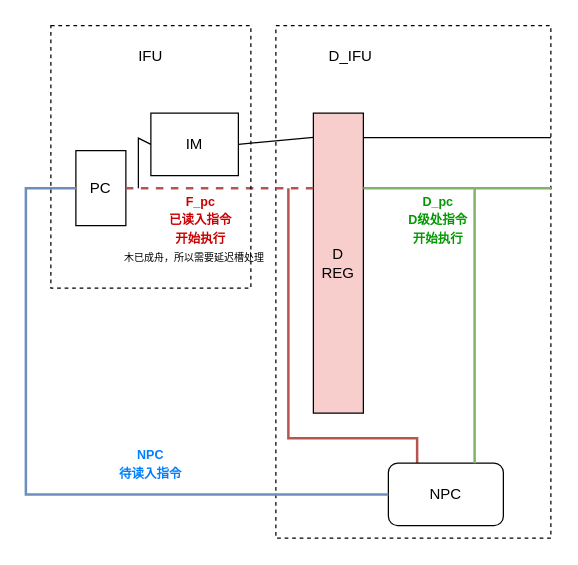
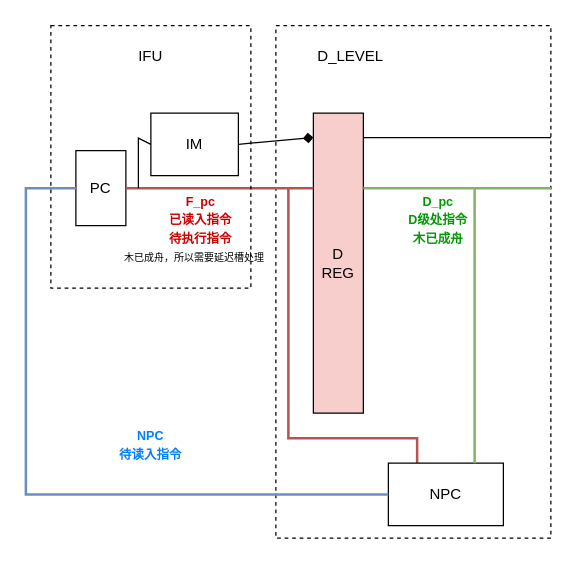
node "D_IFU": label "D_IFU" -> "D_LEVEL"
edge "IM" -- "D REG": arrowhead none -> diamond
edge "PC" -- "D REG": style dashed -> solid
node "F_pc 已读入指令 开始执行": label "F_pc 已读入指令 开始执行" -> "F_pc 已读入指令 待执行指令"
node "D_pc D级处指令 开始执行": label "D_pc D级处指令 开始执行" -> "D_pc D级处指令 木已成舟"
node "NPC 待读入指令": moved (151, 463) -> (151, 444)
node "NPC": shape rounded rectangle -> rectangle
